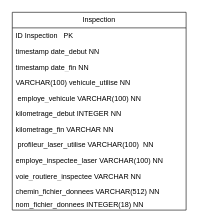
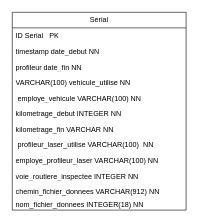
node "Inspection": label "Inspection" -> "Serial"
node "ID Inspection PK": label "ID Inspection PK" -> "ID Serial PK"
node "timestamp date_fin NN": label "timestamp date_fin NN" -> "profileur date_fin NN"
node "employe_inspectee_laser VARCHAR(100) NN": label "employe_inspectee_laser VARCHAR(100) NN" -> "employe_profileur_laser VARCHAR(100) NN"
node "voie_routiere_inspectee VARCHAR NN": label "voie_routiere_inspectee VARCHAR NN" -> "voie_routiere_inspectee INTEGER NN"
node "chemin_fichier_donnees VARCHAR(512) NN": label "chemin_fichier_donnees VARCHAR(512) NN" -> "chemin_fichier_donnees VARCHAR(912) NN"
